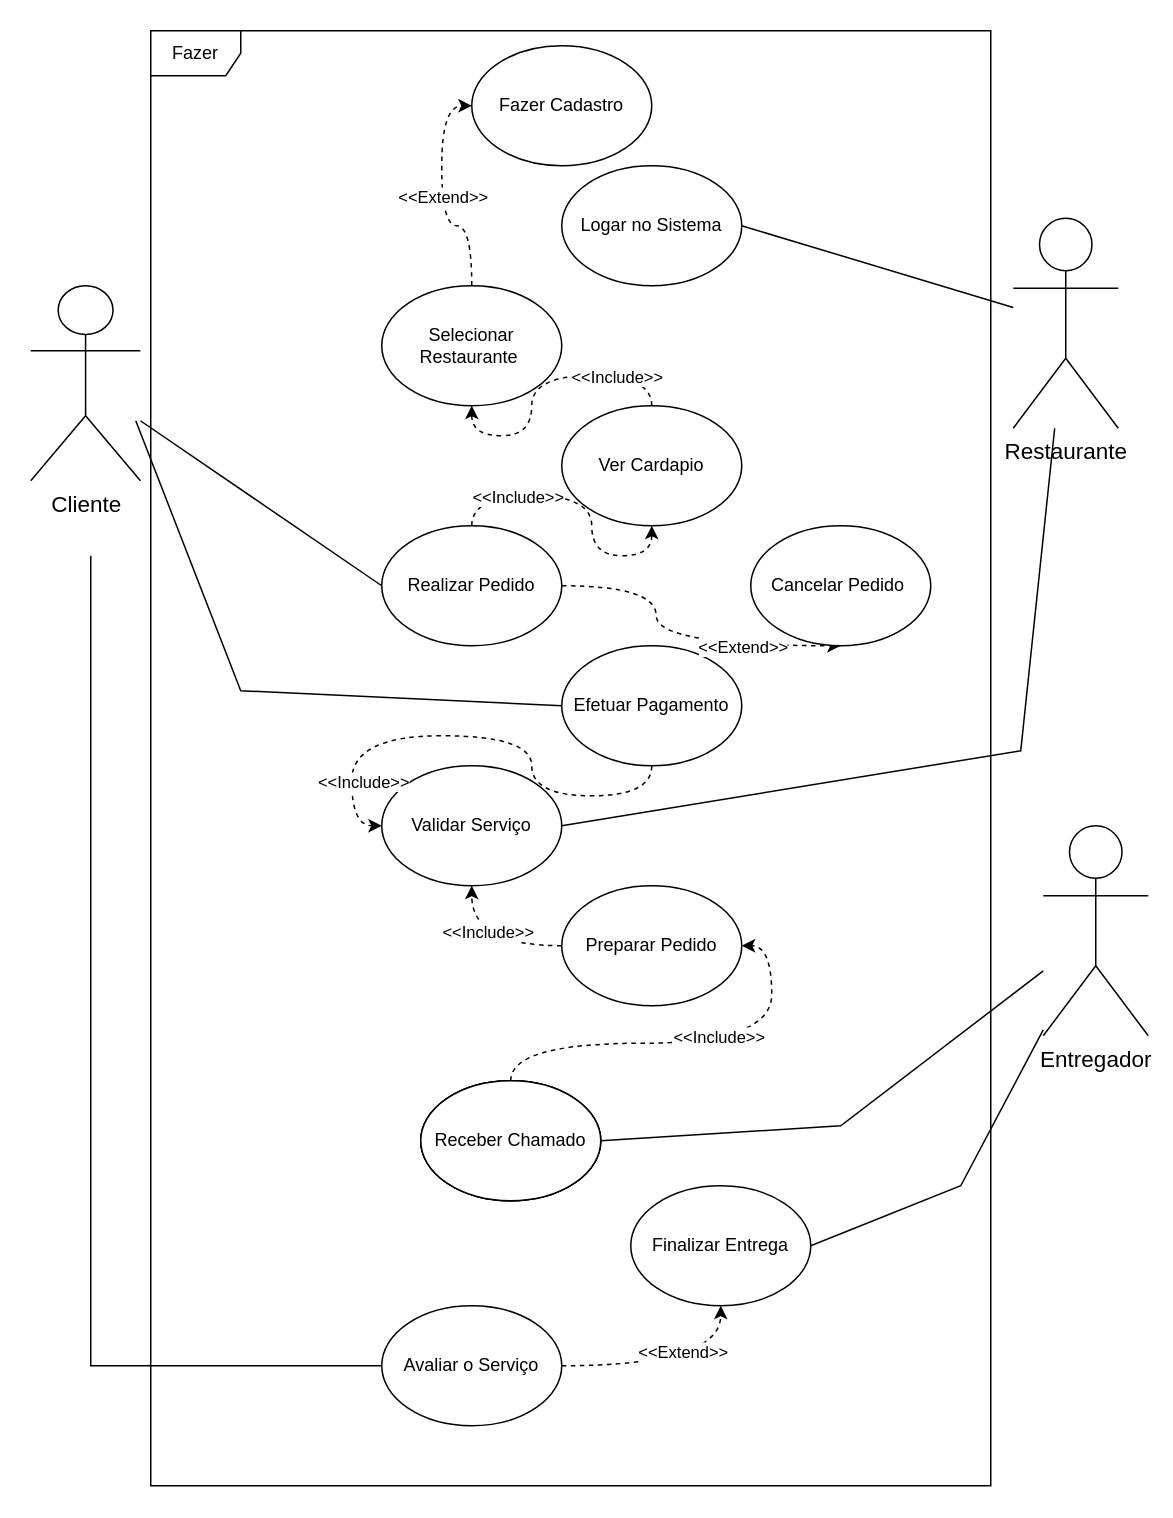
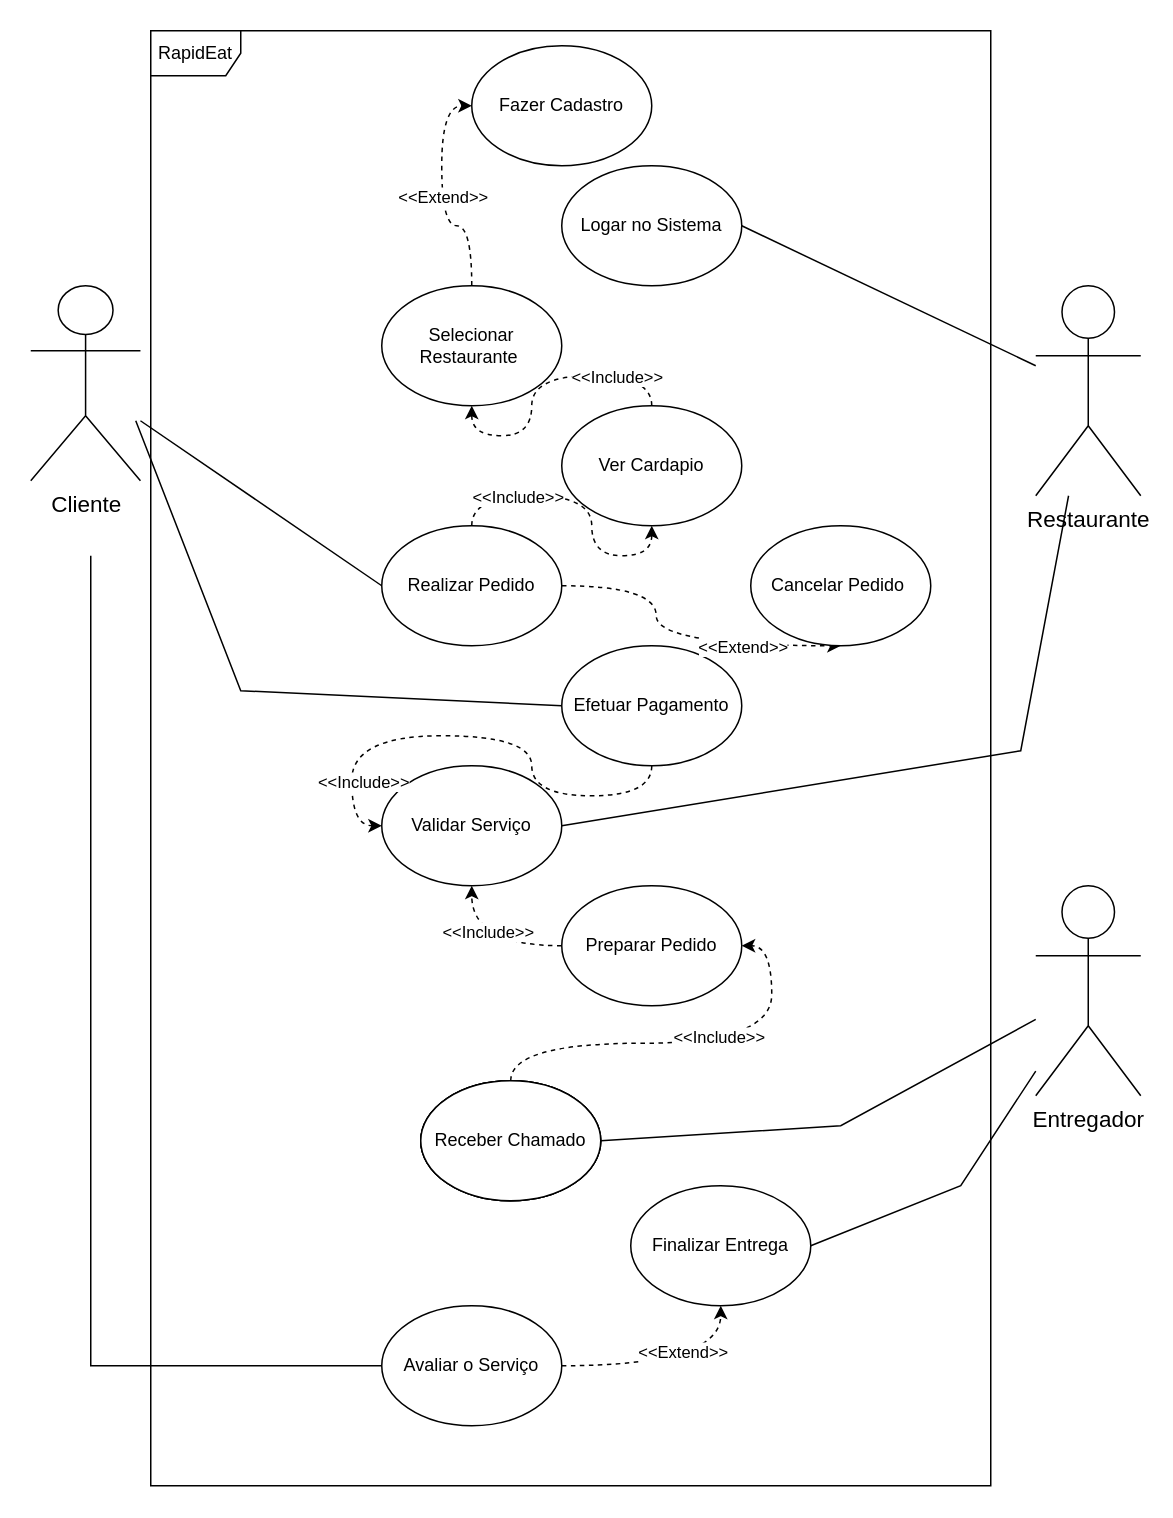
node "Fazer": label "Fazer" -> "RapidEat"
node "Restaurante": moved (1066, 323) -> (1088, 391)
node "Entregador": moved (1096, 931) -> (1088, 991)
